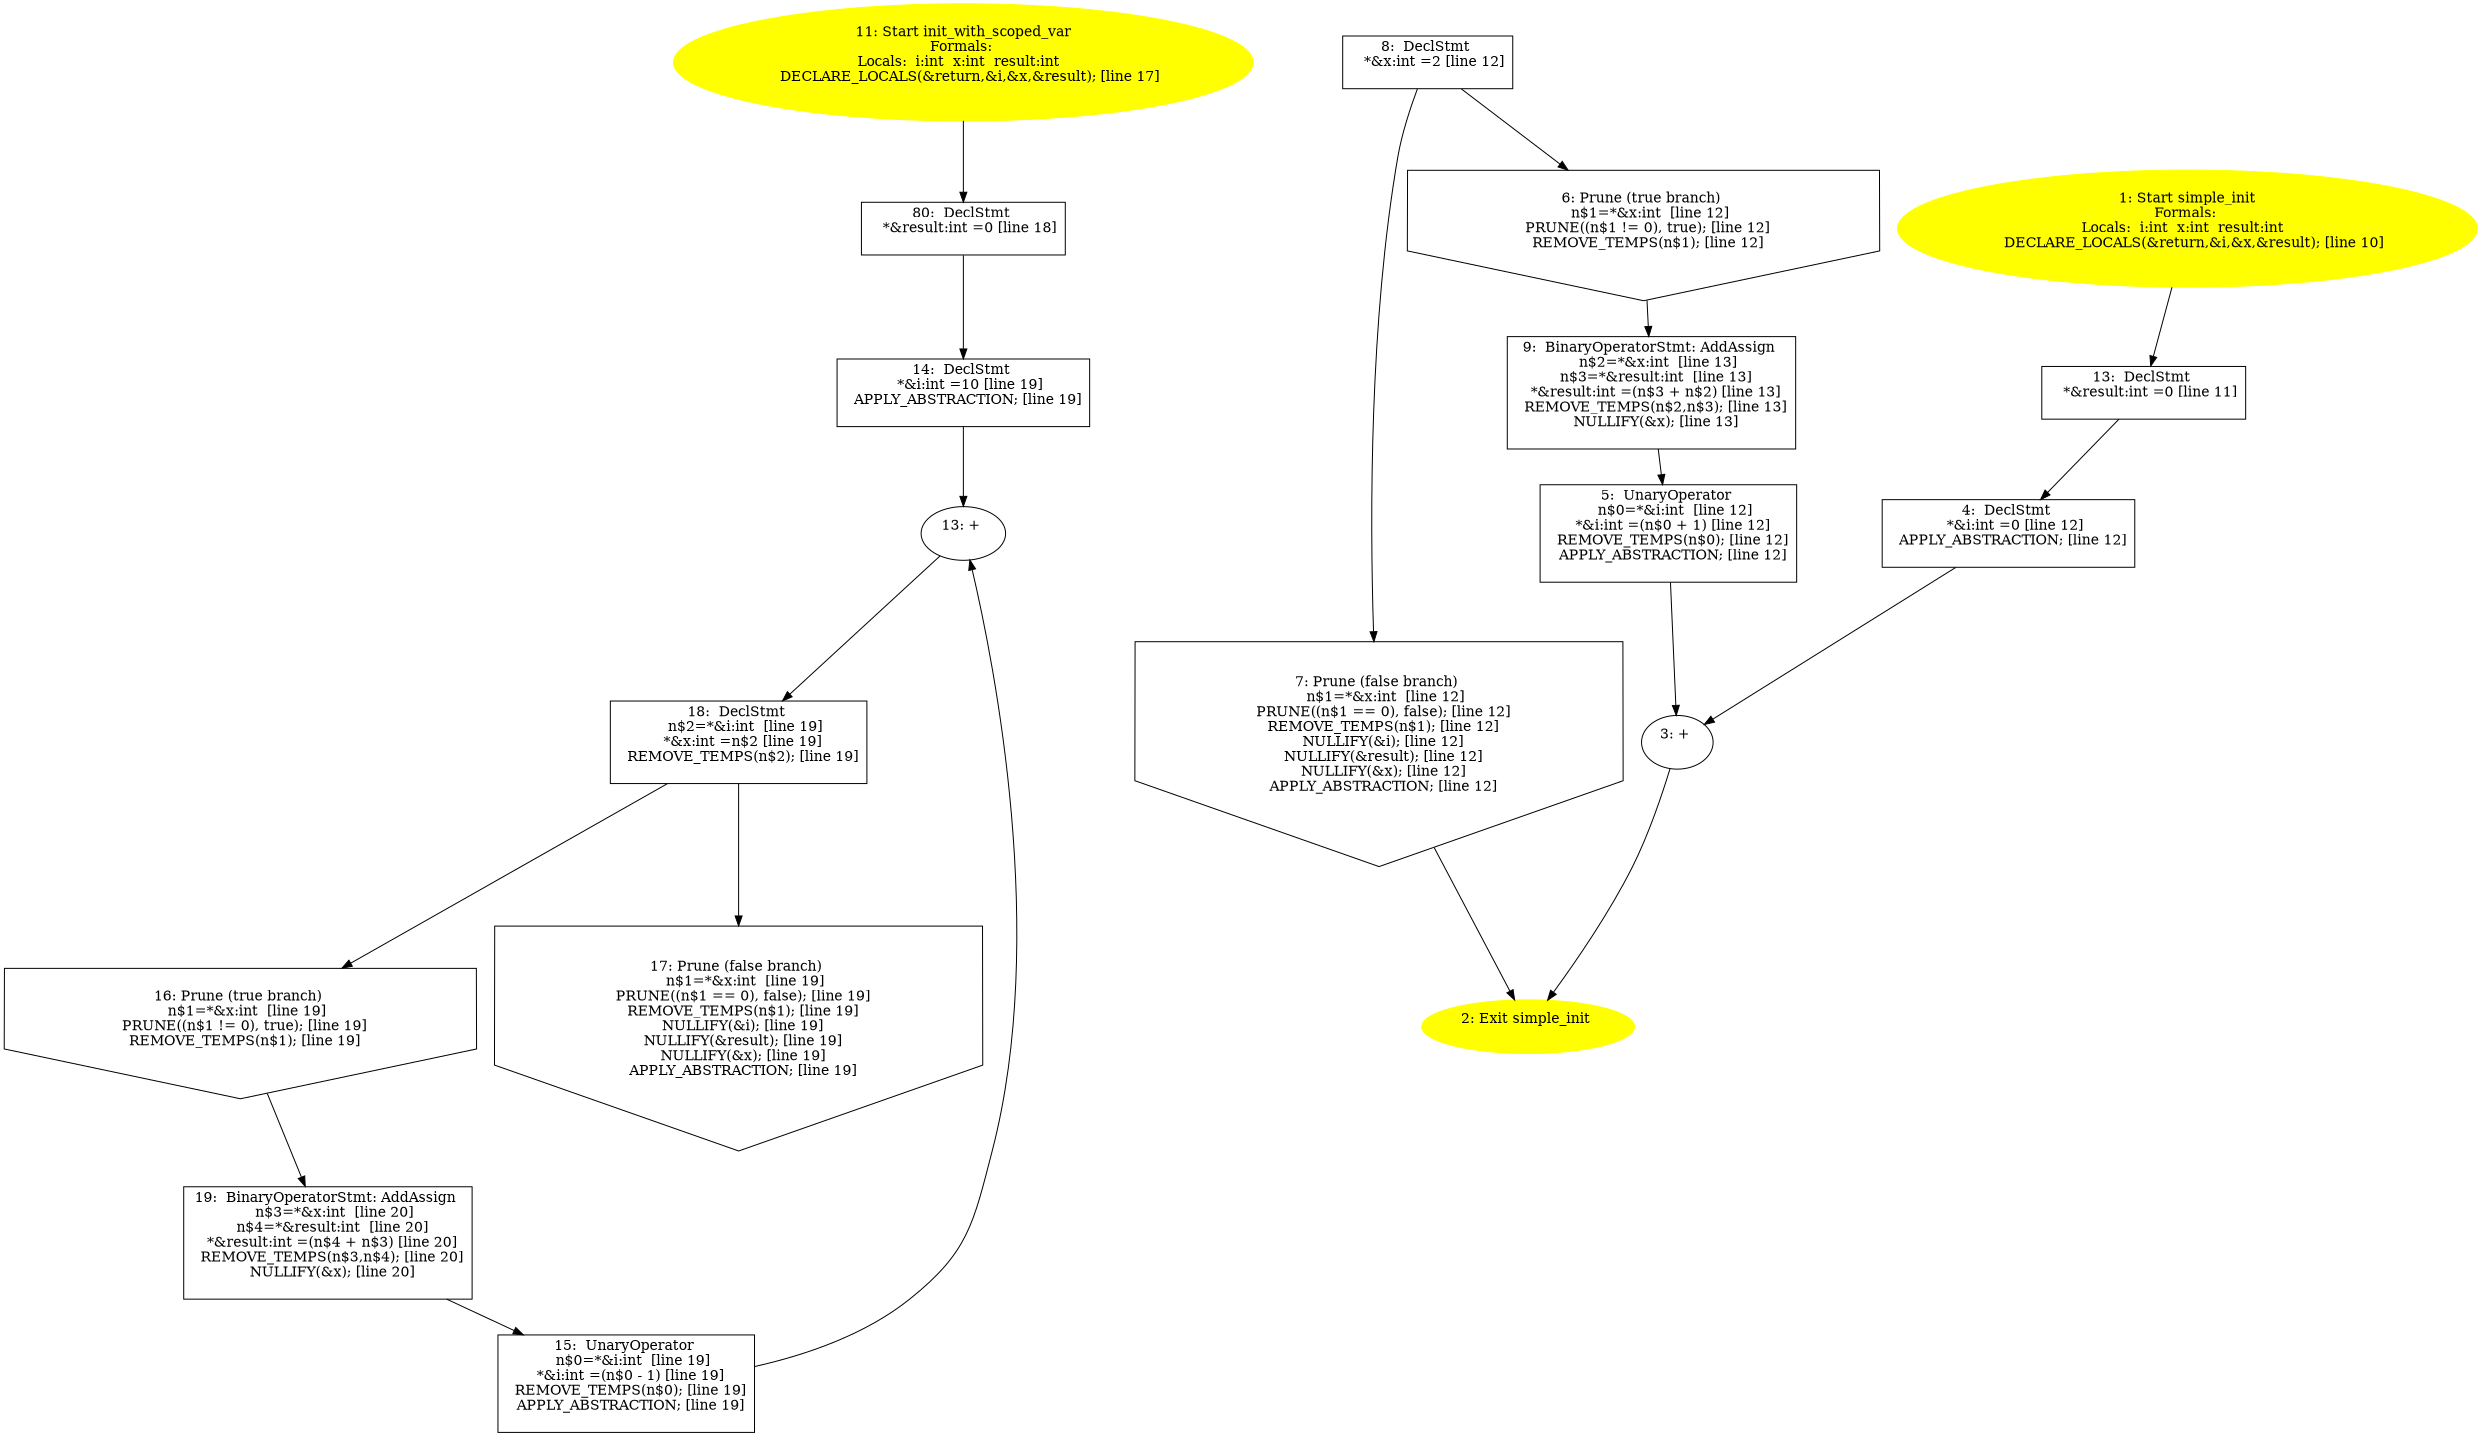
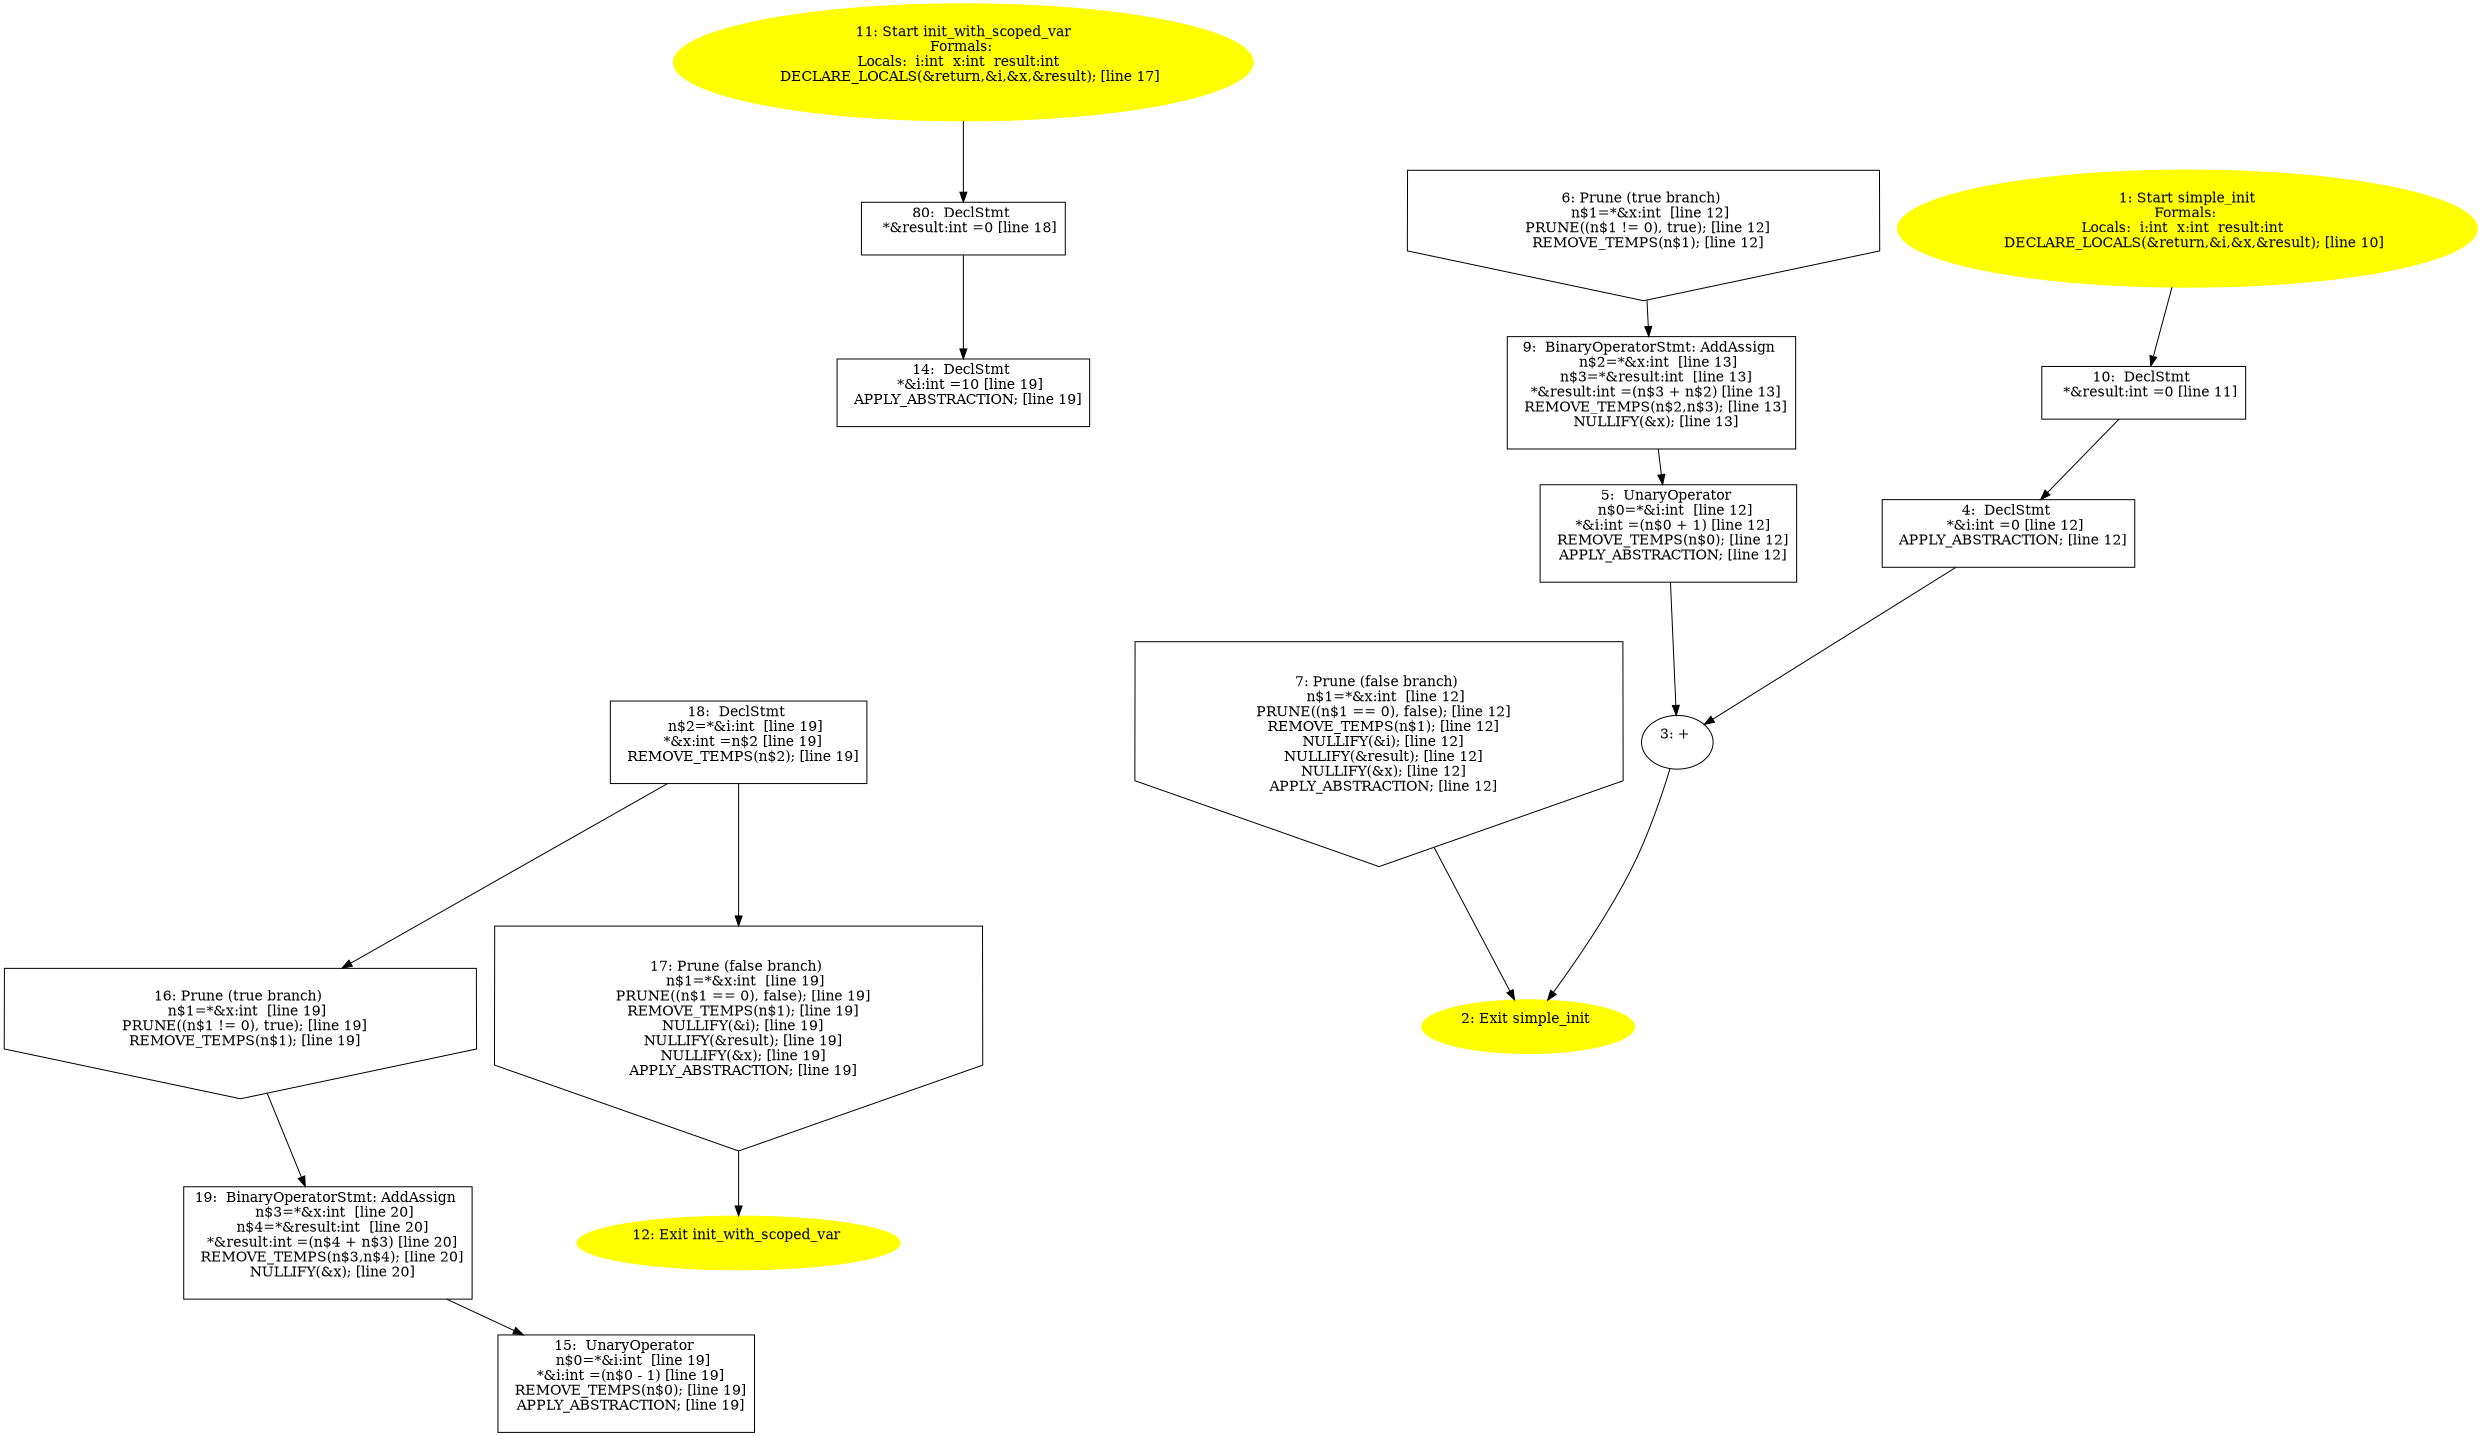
node "8:  DeclStmt *&x:int =2 [line 12]": removed
node "13:  DeclStmt *&result:int =0 [line 11]": label "13:  DeclStmt *&result:int =0 [line 11]" -> "10:  DeclStmt *&result:int =0 [line 11]"
node "13: +": removed
node "12: Exit init_with_scoped_var": added
